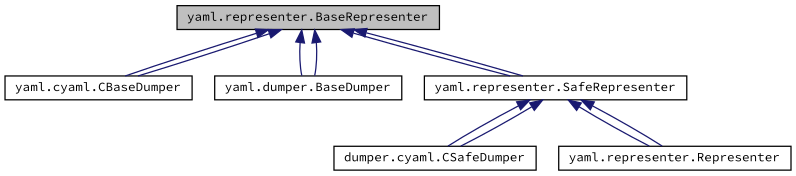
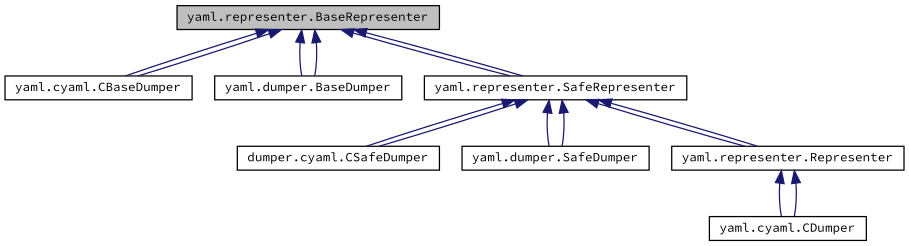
node "yaml.dumper.SafeDumper": added
node "yaml.cyaml.CDumper": added
